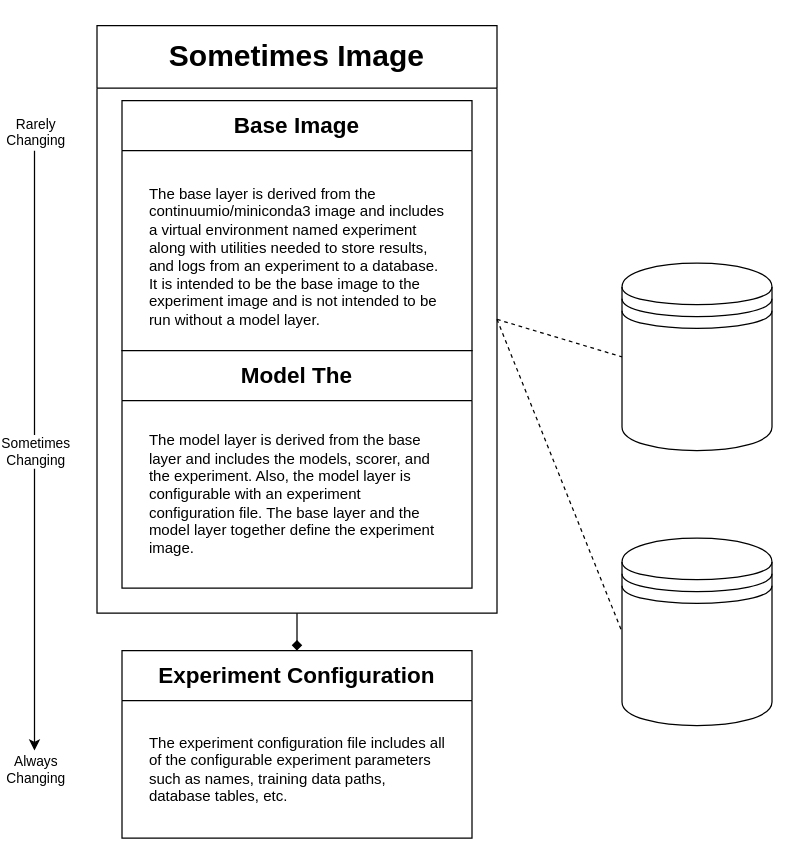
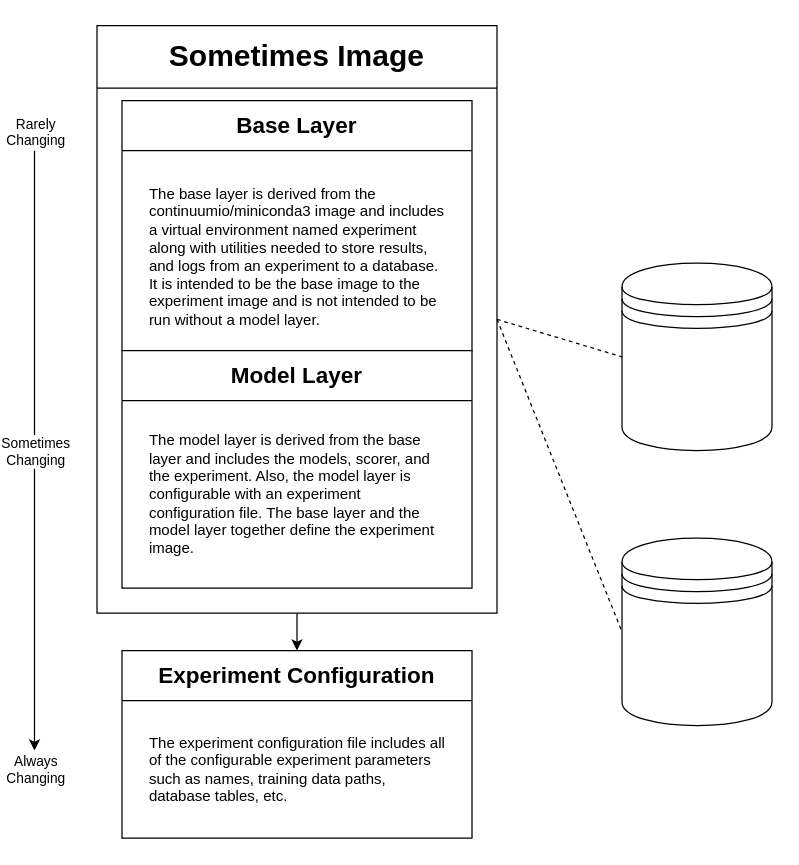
node "Base Image": label "Base Image" -> "Base Layer"
node "Model The": label "Model The" -> "Model Layer"
edge "Sometimes Image" -> "Experiment Configuration": arrowhead diamond -> classic
